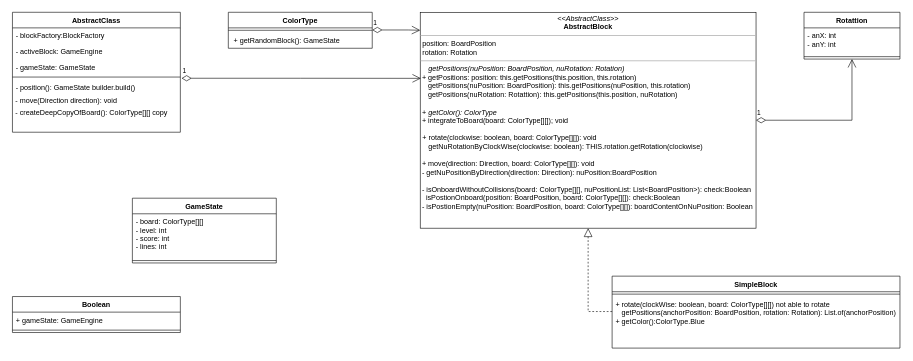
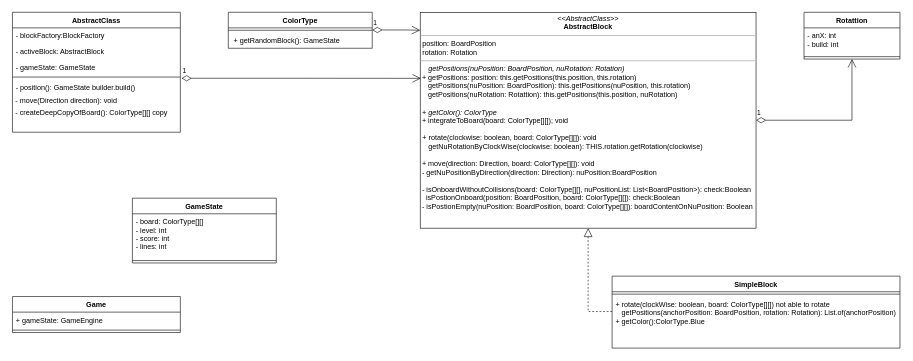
node "- anX: int - anY: int": label "- anX: int - anY: int" -> "- anX: int - build: int"
node "- activeBlock: GameEngine": label "- activeBlock: GameEngine" -> "- activeBlock: AbstractBlock"
node "Boolean": label "Boolean" -> "Game"
